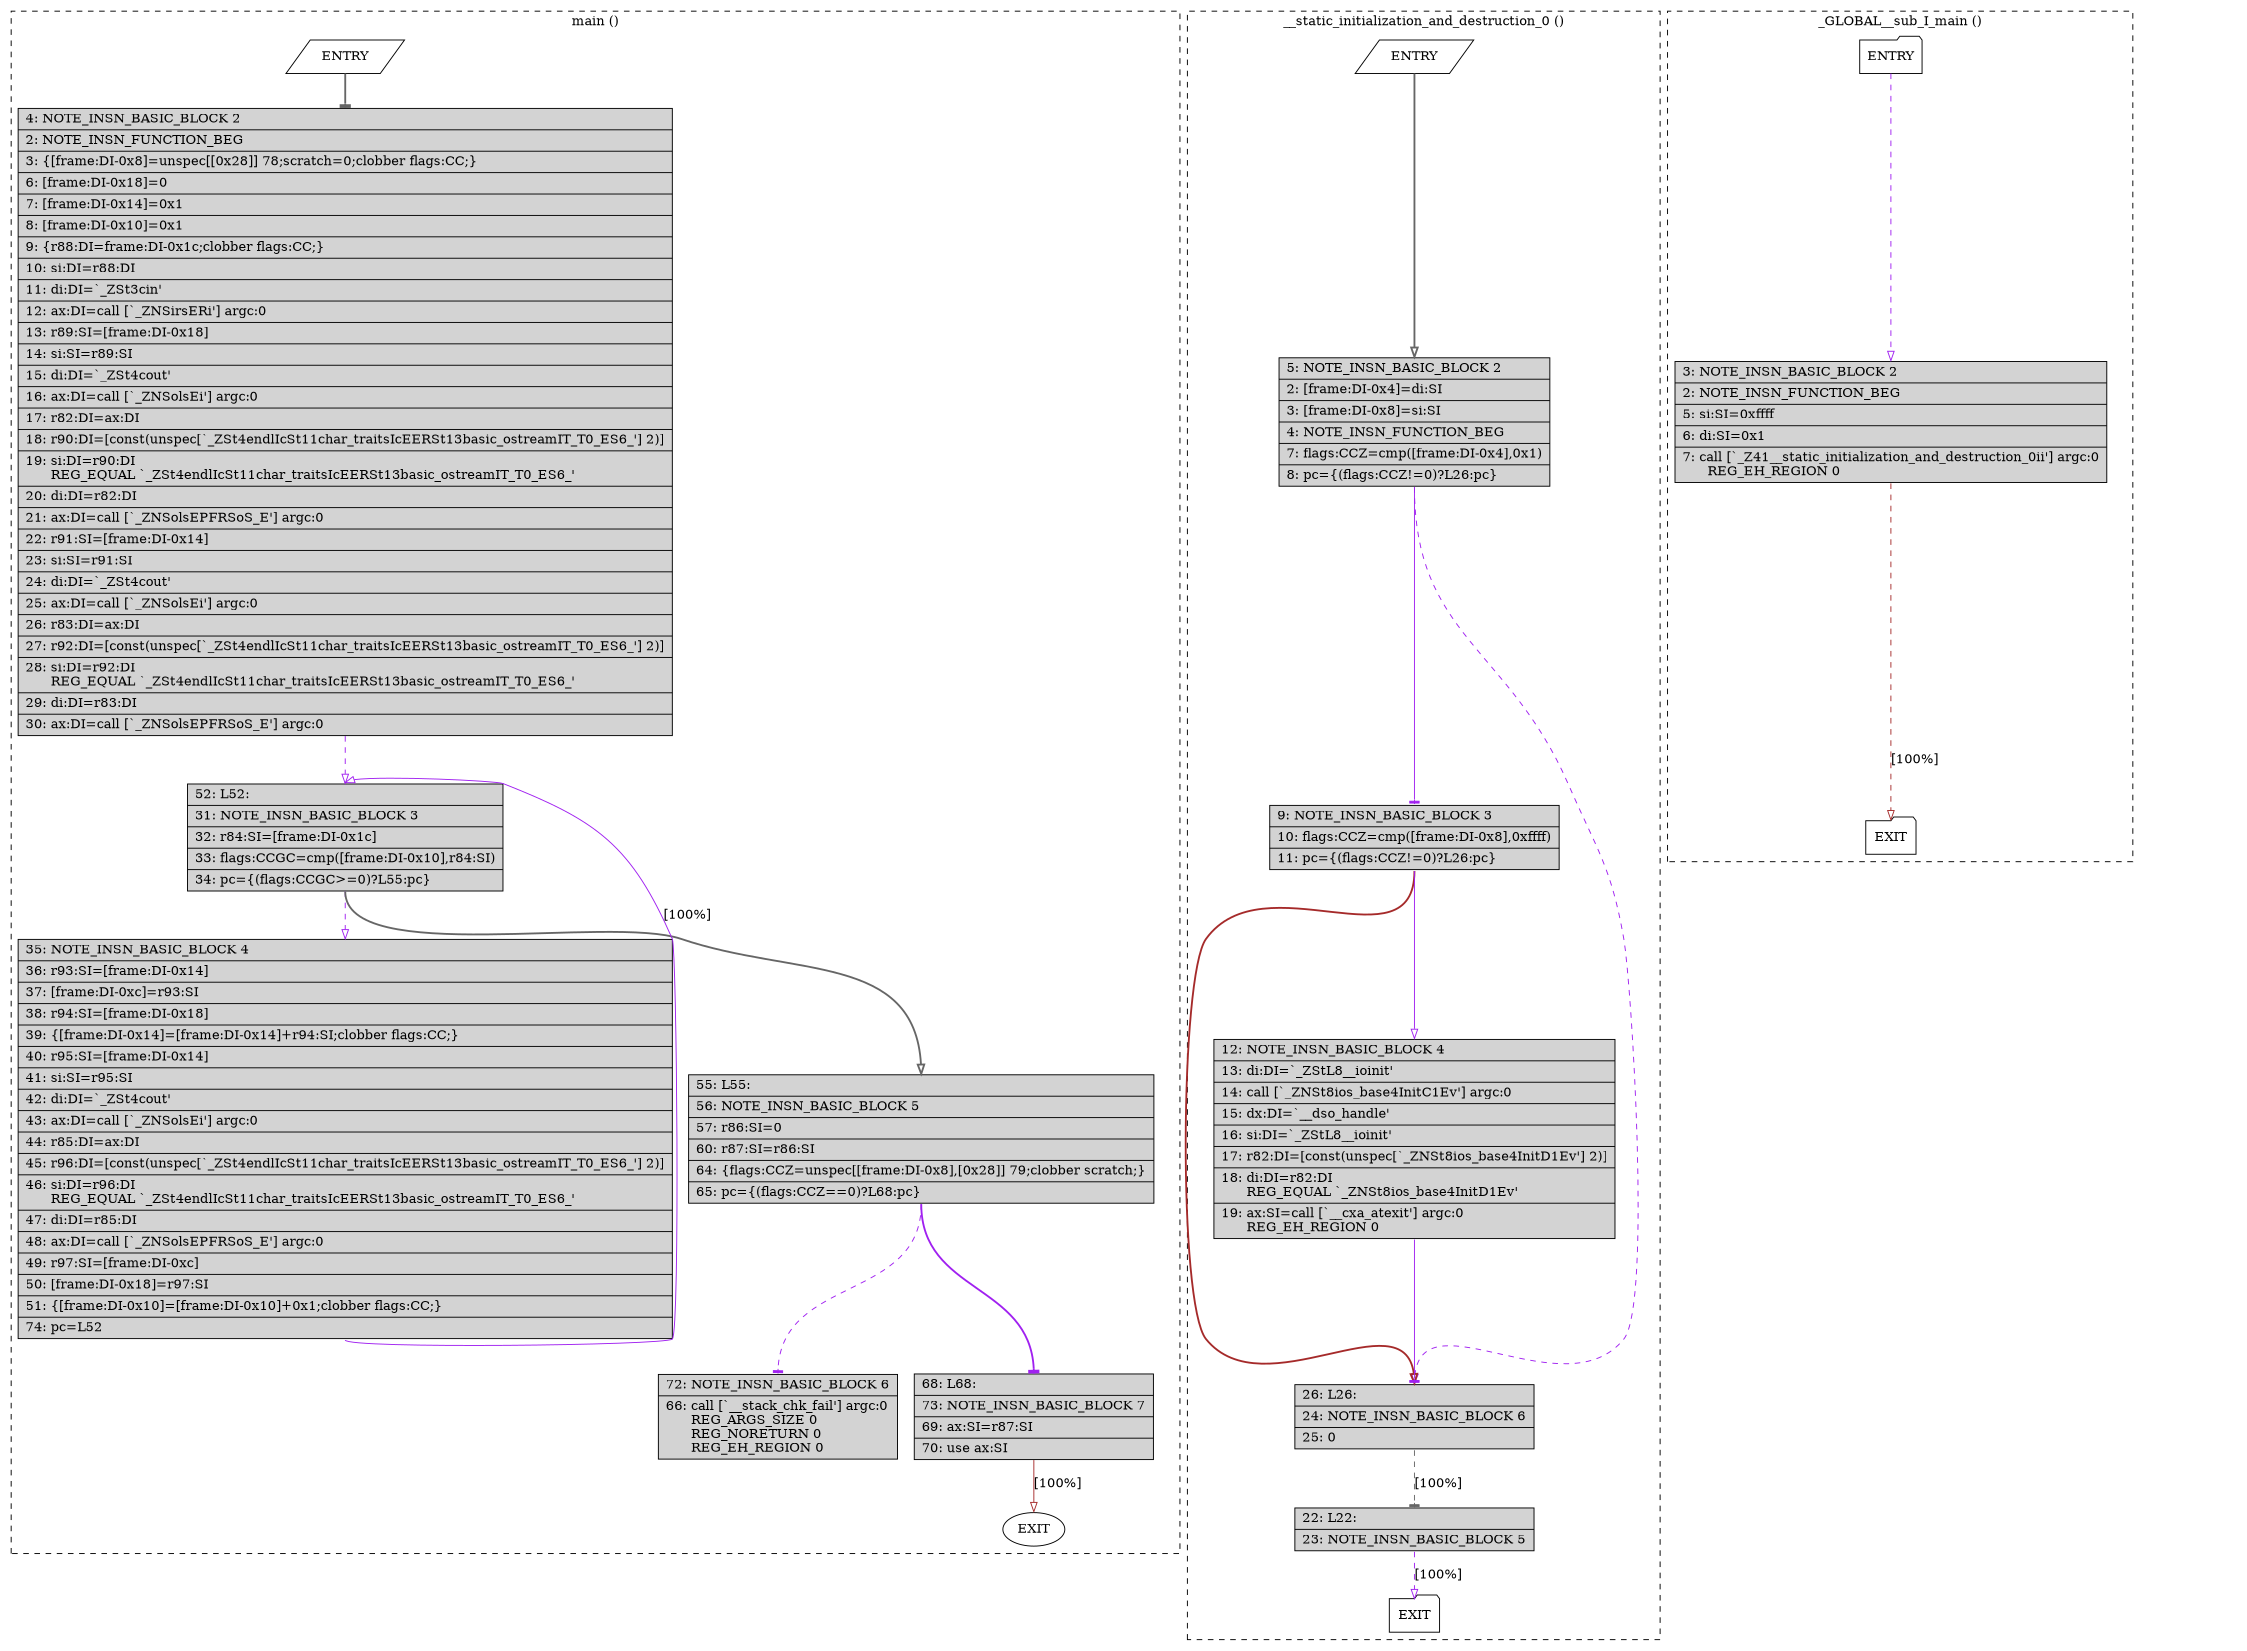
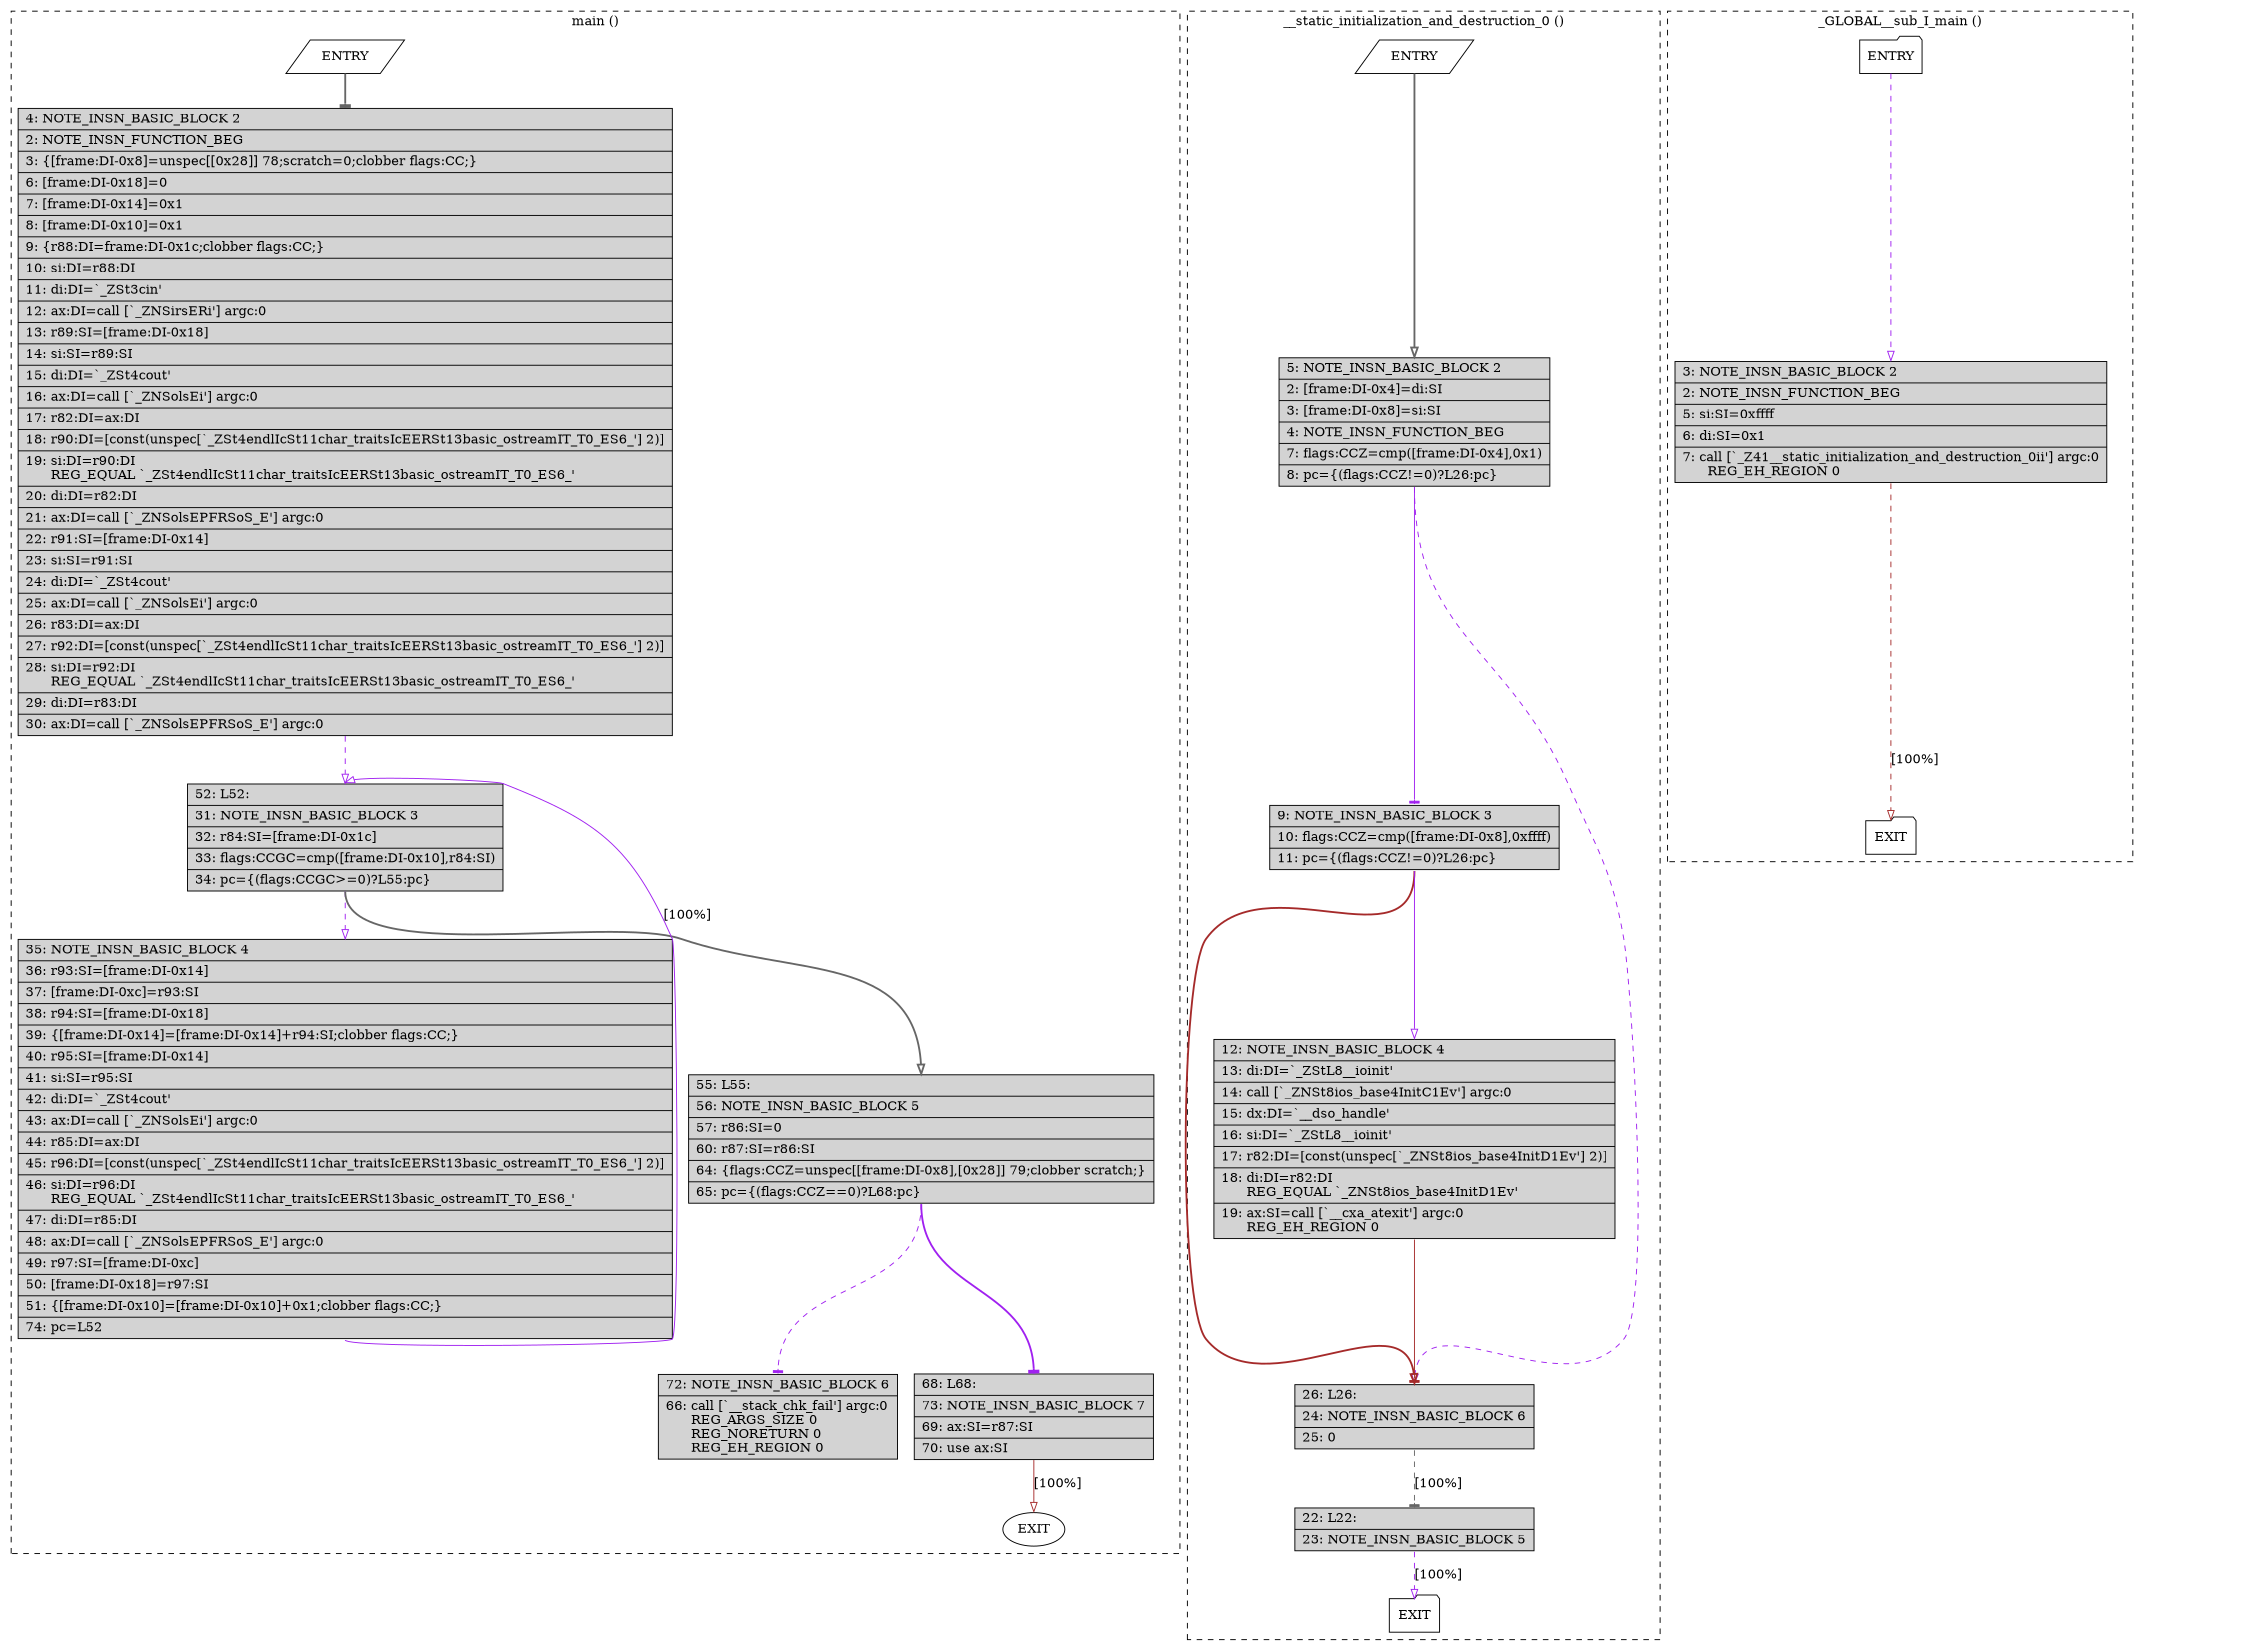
edge "12: NOTE_INSN_BASIC_BLOCK 4" -> "26: L26:": color purple -> brown
